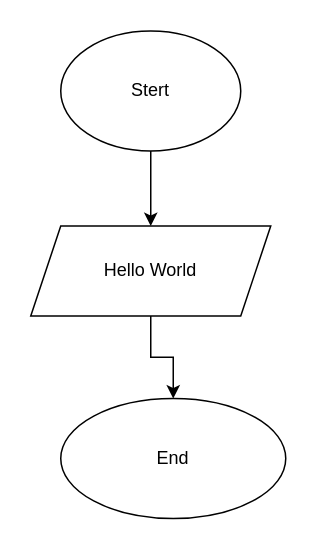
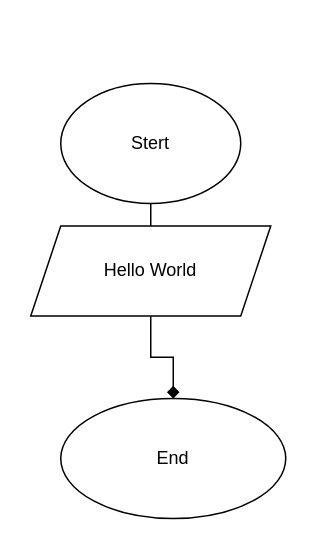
node "Stert": moved (151, 91) -> (151, 143)
edge "Hello World" -> "End": arrowhead classic -> diamond
